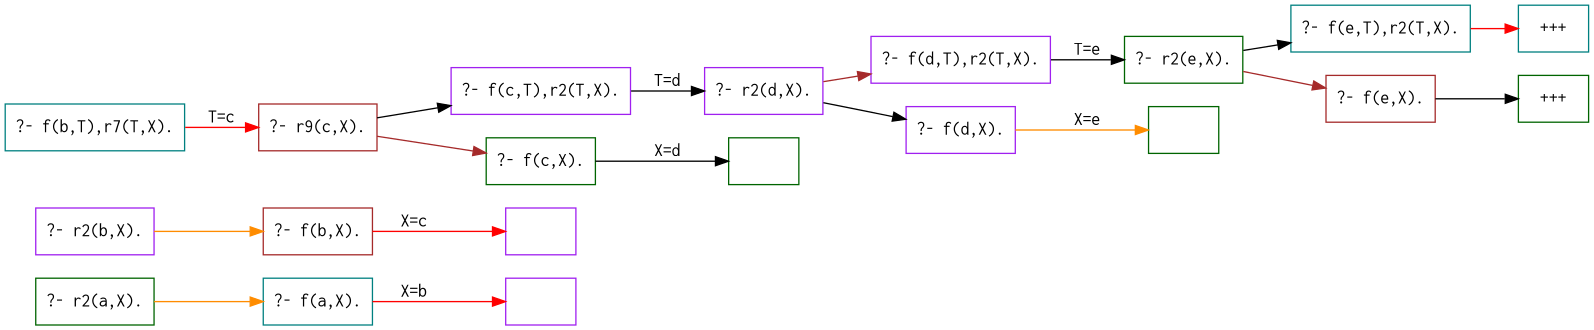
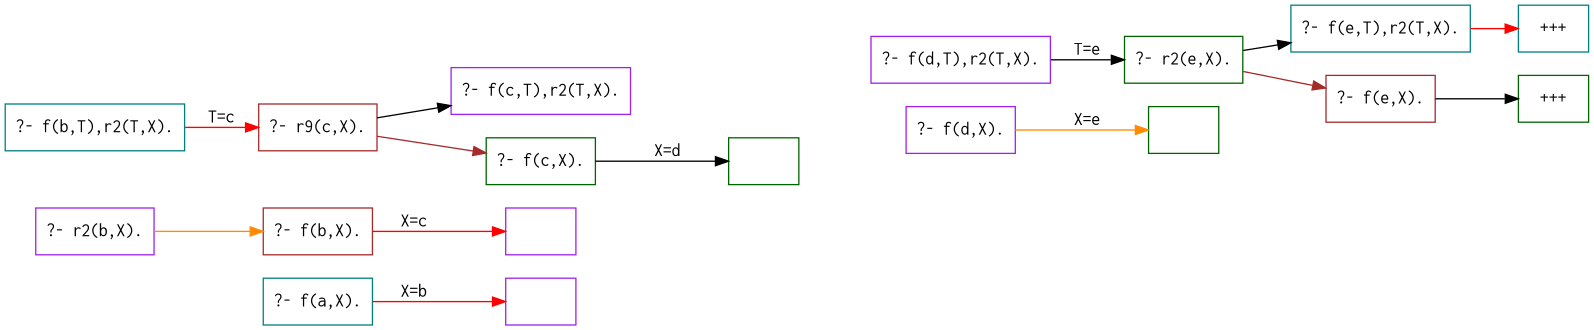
node "?- r2(d,X).": removed
node "?- f(b,T),r7(T,X).": label "?- f(b,T),r7(T,X)." -> "?- f(b,T),r2(T,X)."
node "?- r2(a,X).": removed
